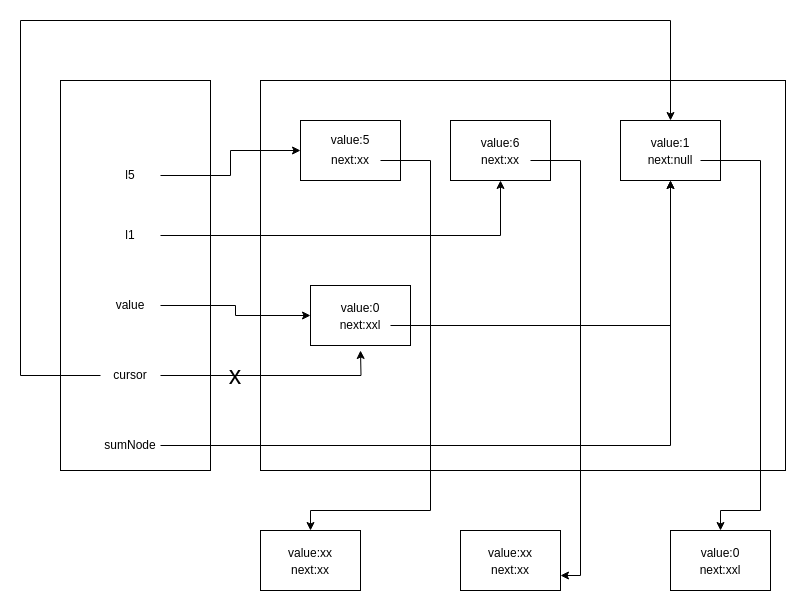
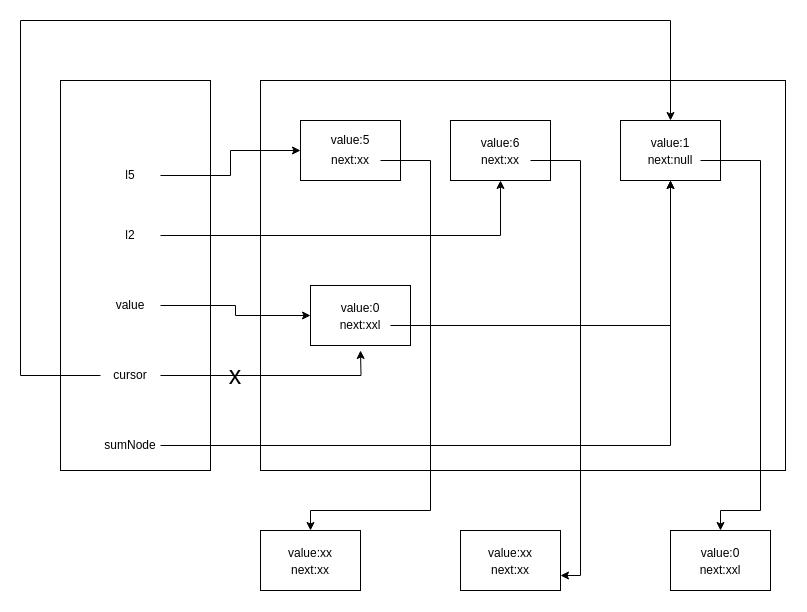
node "l1": label "l1" -> "l2"
